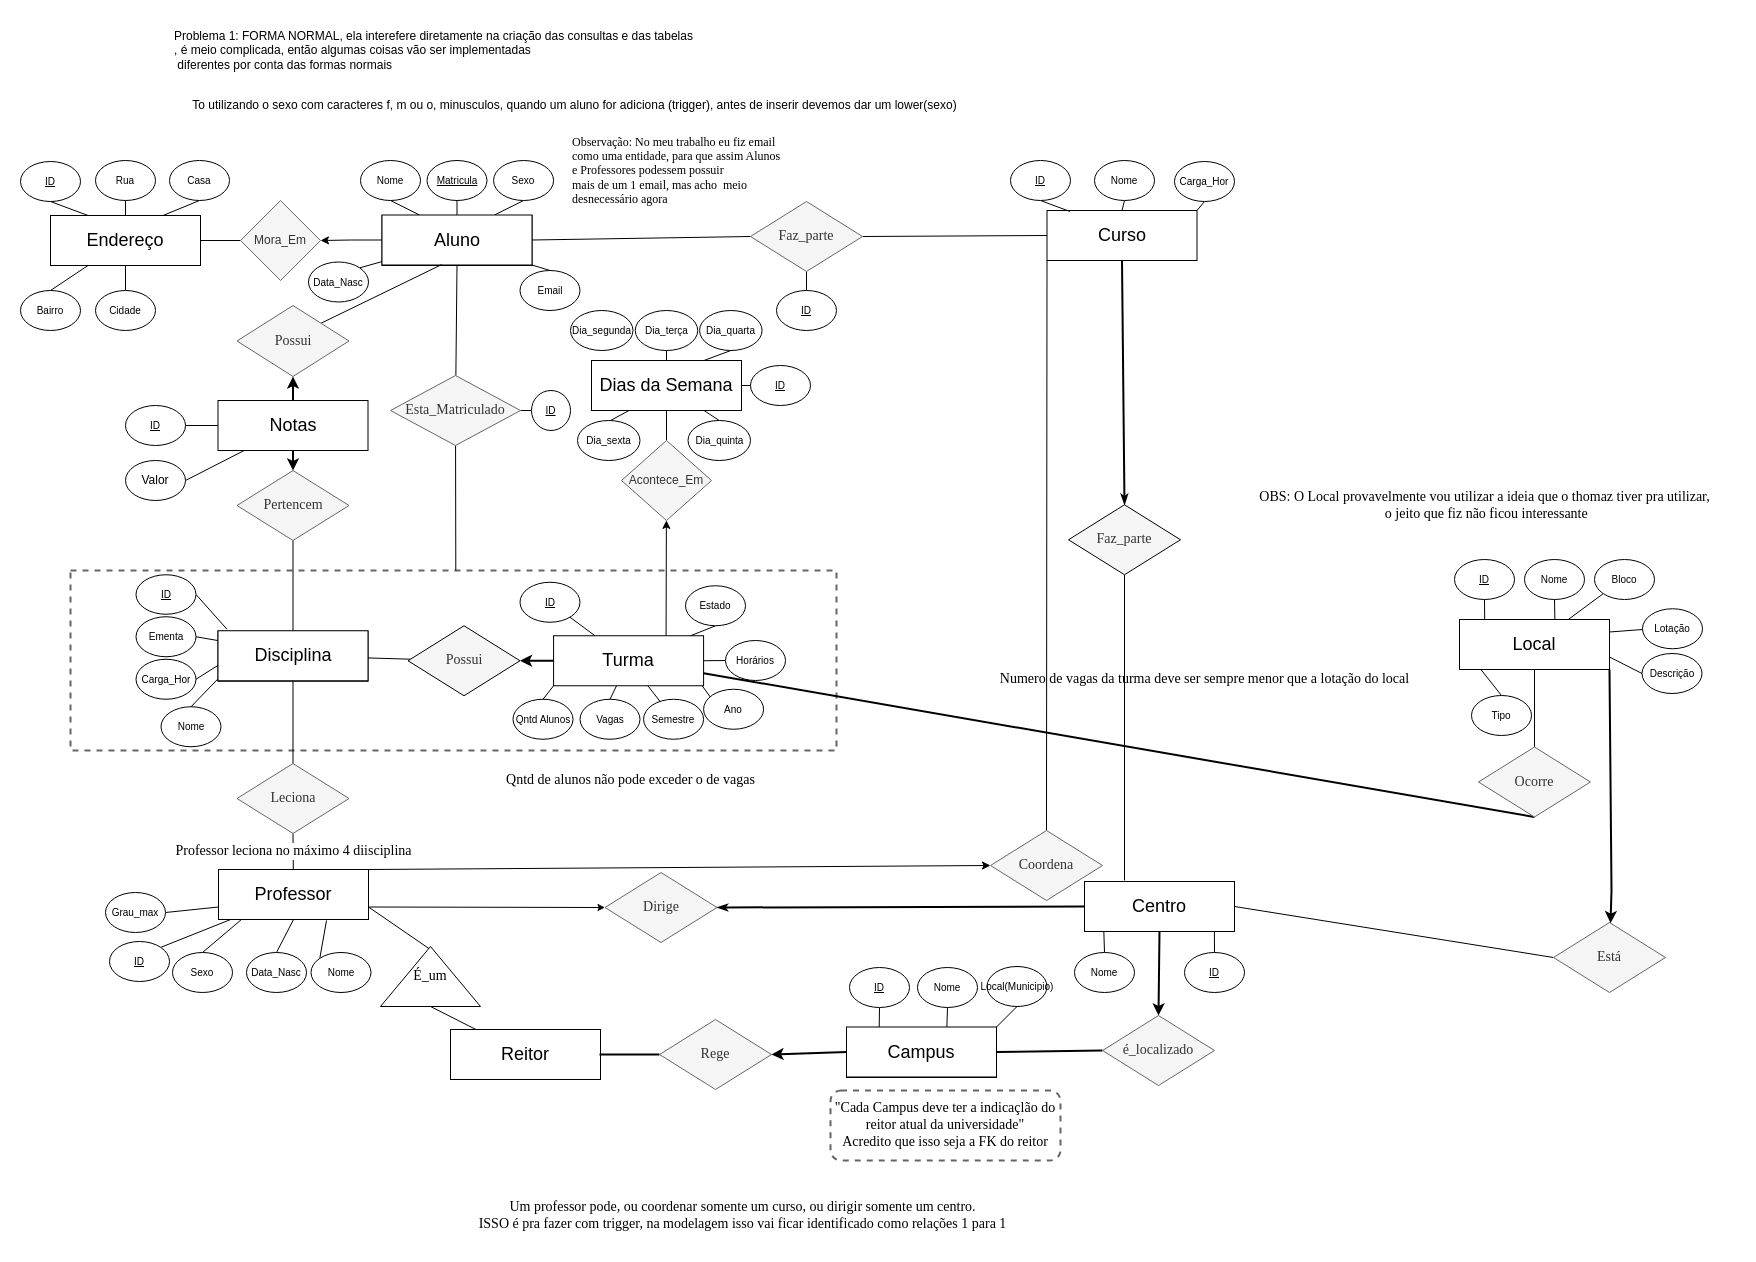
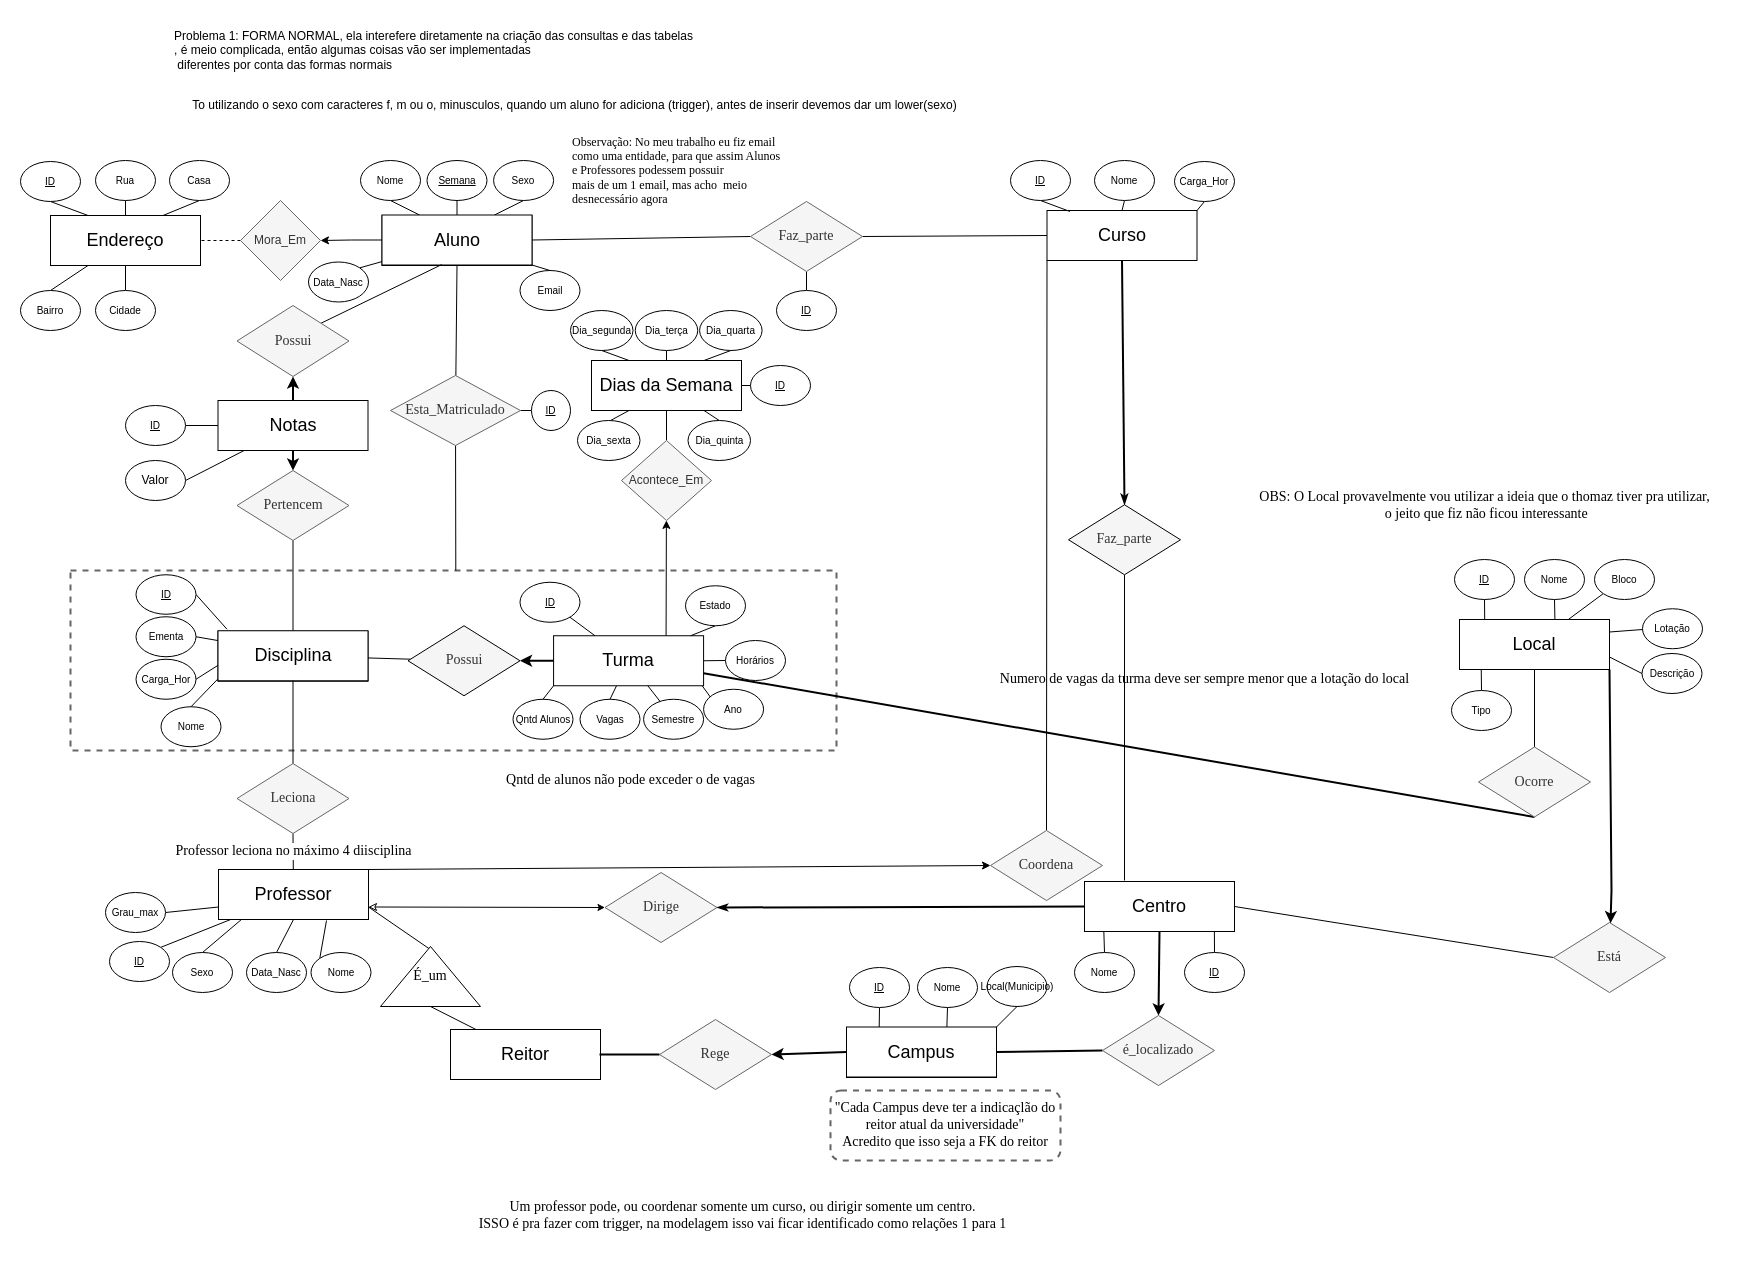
node "Matricula": label "Matricula" -> "Semana"
edge "Endereço" -- "Mora_Em": style solid -> dashed
edge "Dia_segunda" -- "Dias da Semana": added
node "Tipo": moved (1502, 716) -> (1482, 711)
edge "Professor" -> "Dirige": arrowhead none -> classic
